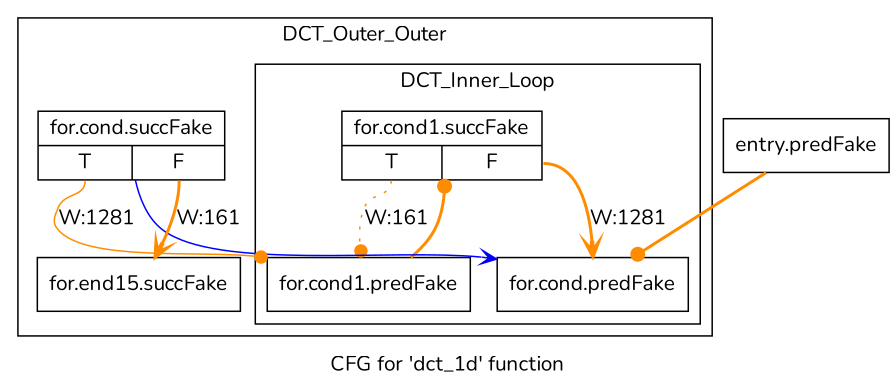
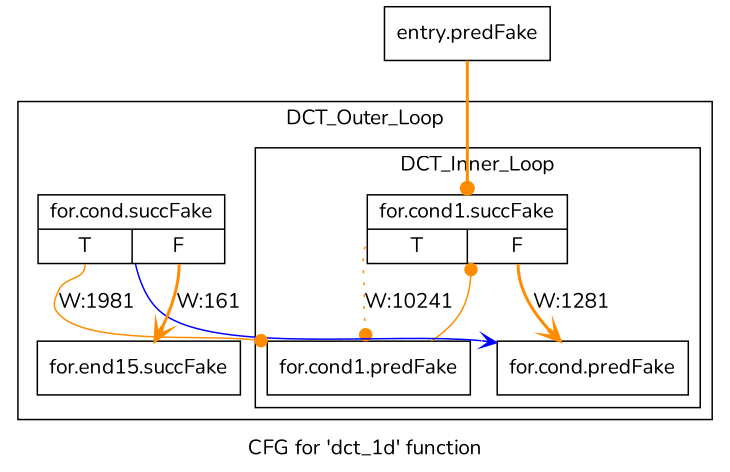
cluster "DCT_Outer_Outer": label "DCT_Outer_Outer" -> "DCT_Outer_Loop"
edge "for.cond.succFake" -> "for.cond1.predFake": label "W:1281" -> "W:1981"
edge "for.cond1.succFake" -> "for.cond1.predFake": label "W:161" -> "W:10241"
edge "entry.predFake" -> "for.cond.predFake": now "entry.predFake" -> "for.cond1.succFake"
edge "for.cond1.predFake" -> "for.cond1.succFake": style bold -> solid
